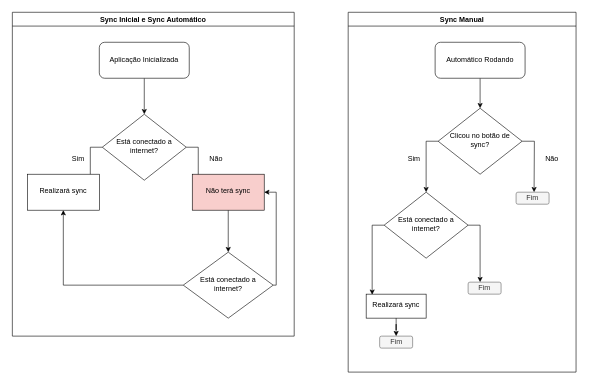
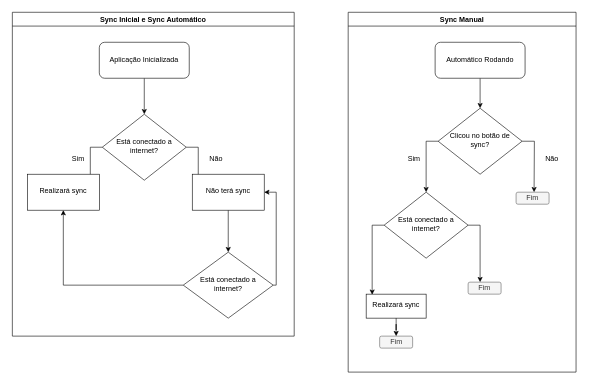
node "Não terá sync": fillcolor #f8cecc -> #ffffff
